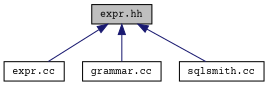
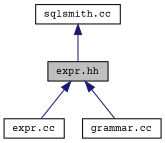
edge "sqlsmith.cc" -> "expr.hh": reversed
